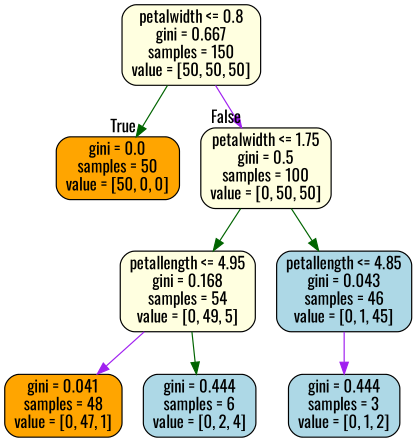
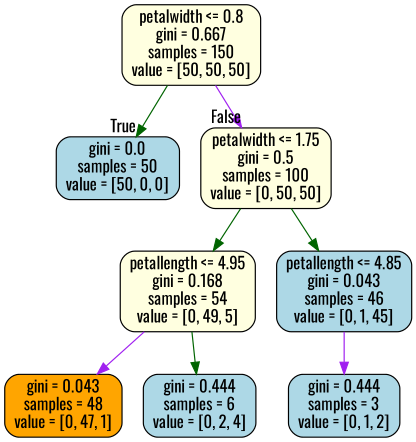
node "gini = 0.0 samples = 50 value = [50, 0, 0]": fillcolor orange -> lightblue
node "gini = 0.041 samples = 48 value = [0, 47, 1]": label "gini = 0.041 samples = 48 value = [0, 47, 1]" -> "gini = 0.043 samples = 48 value = [0, 47, 1]"
